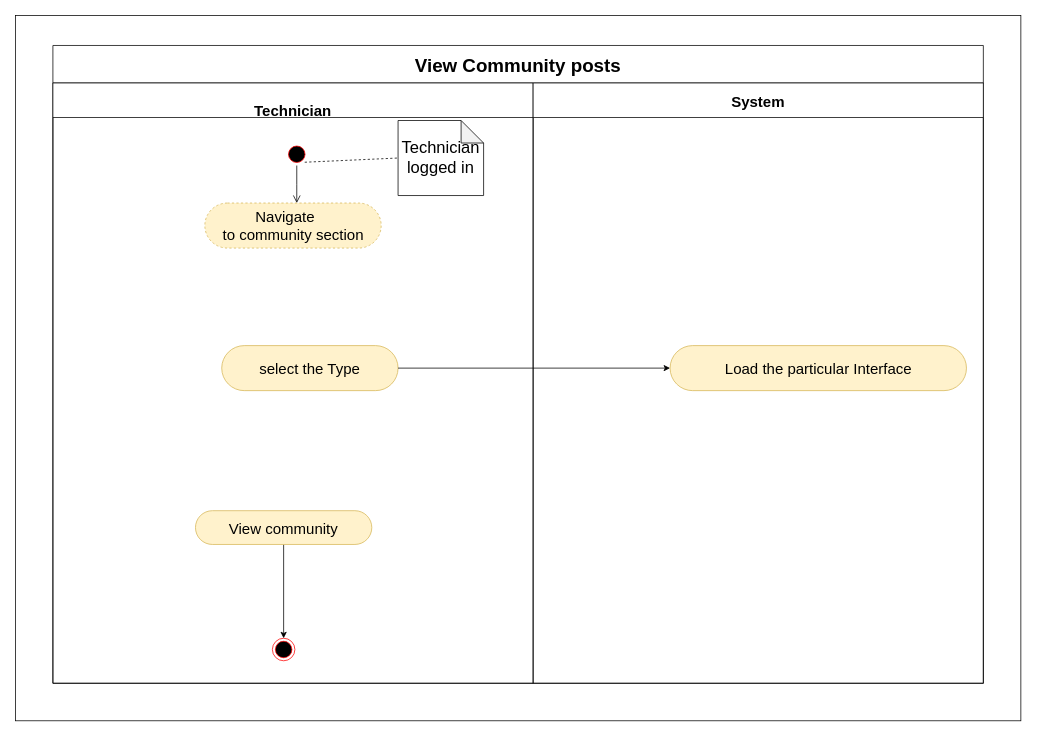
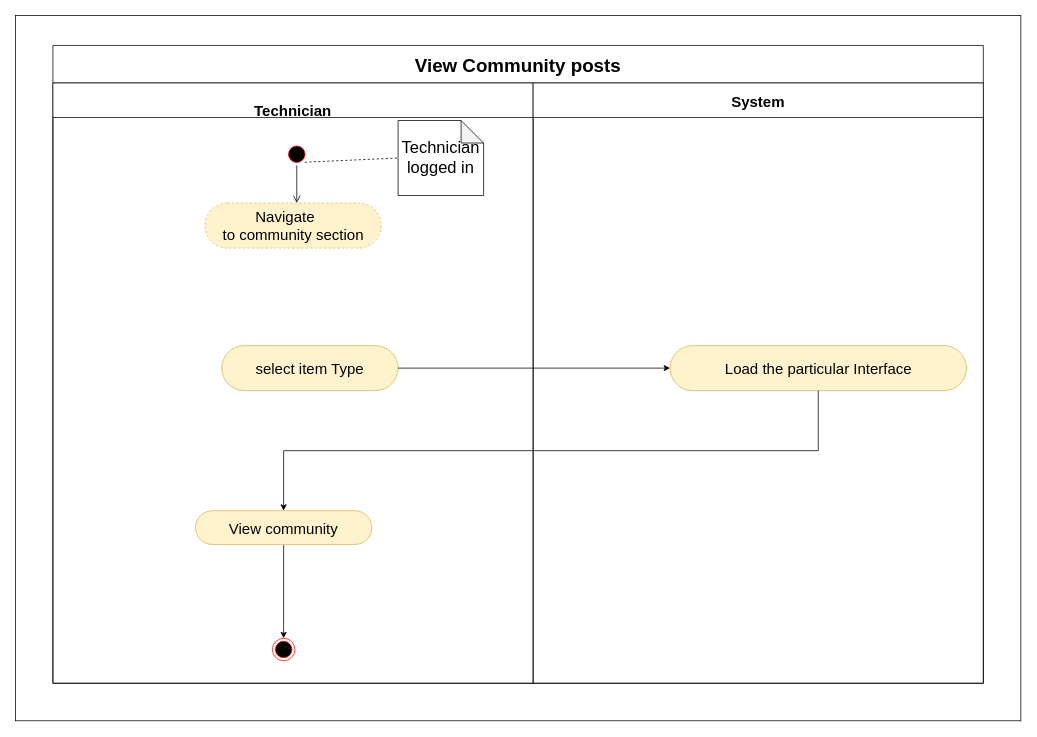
node "select the Type": label "select the Type" -> "select item Type"
edge "Load the particular Interface" -> "View community": added
